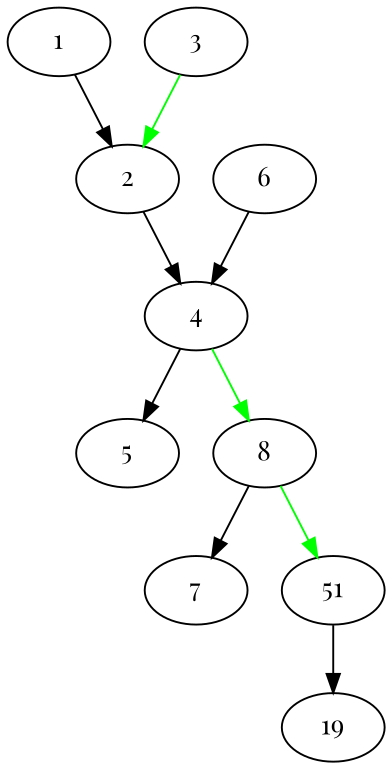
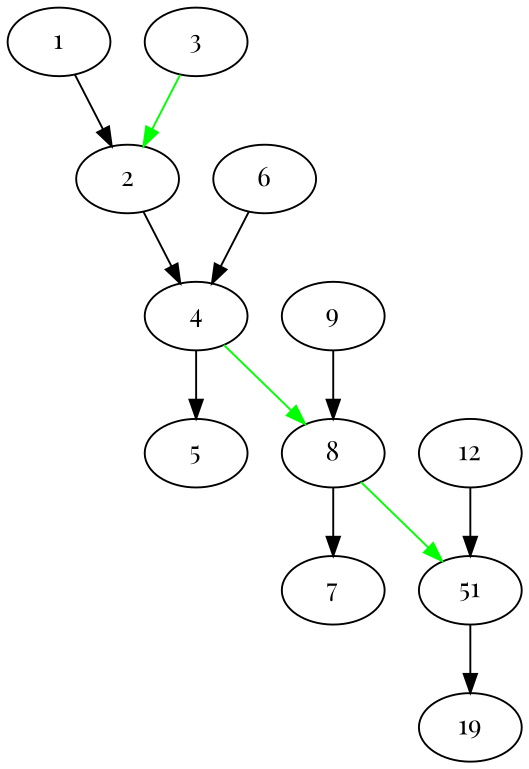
node "9": added
node "12": added
